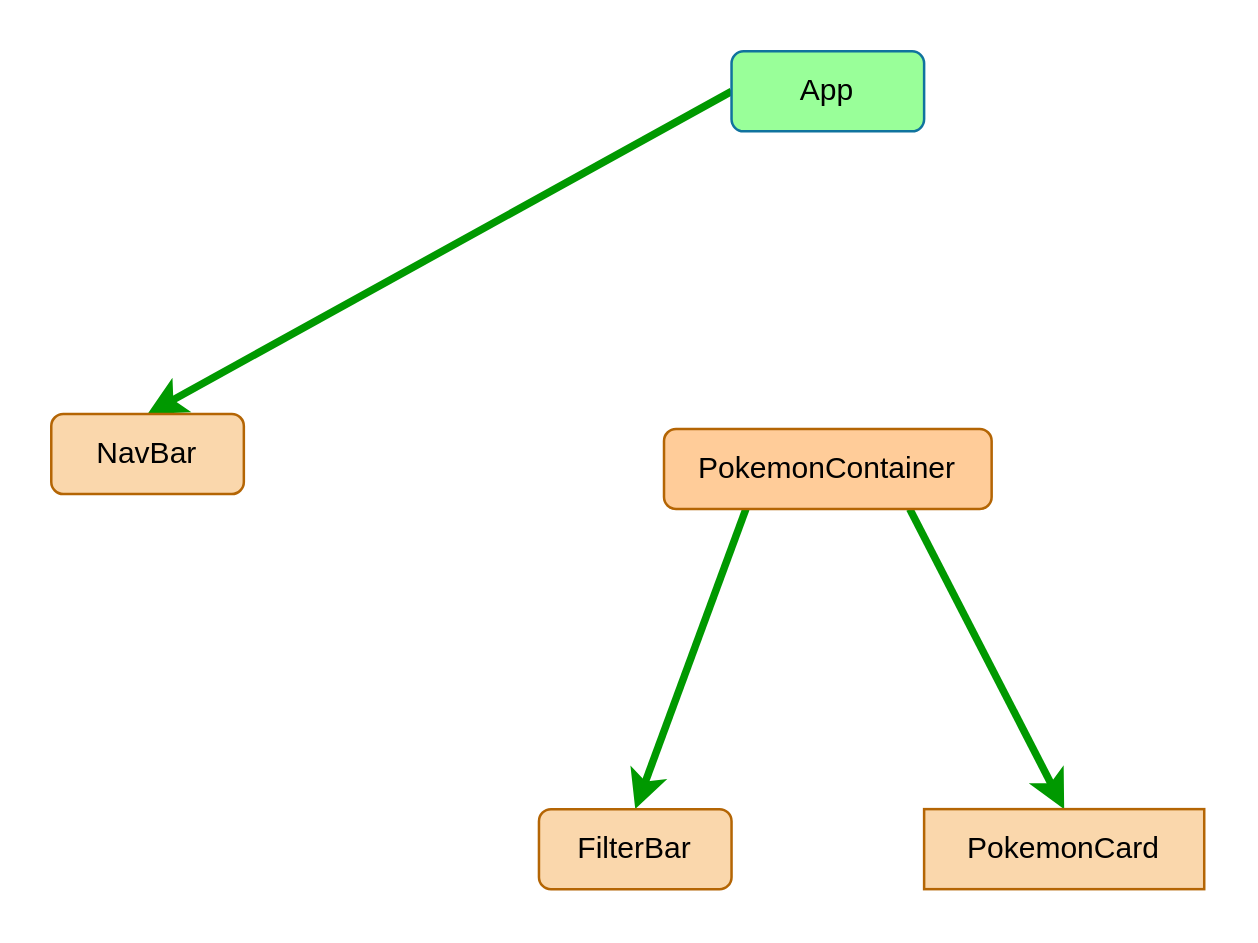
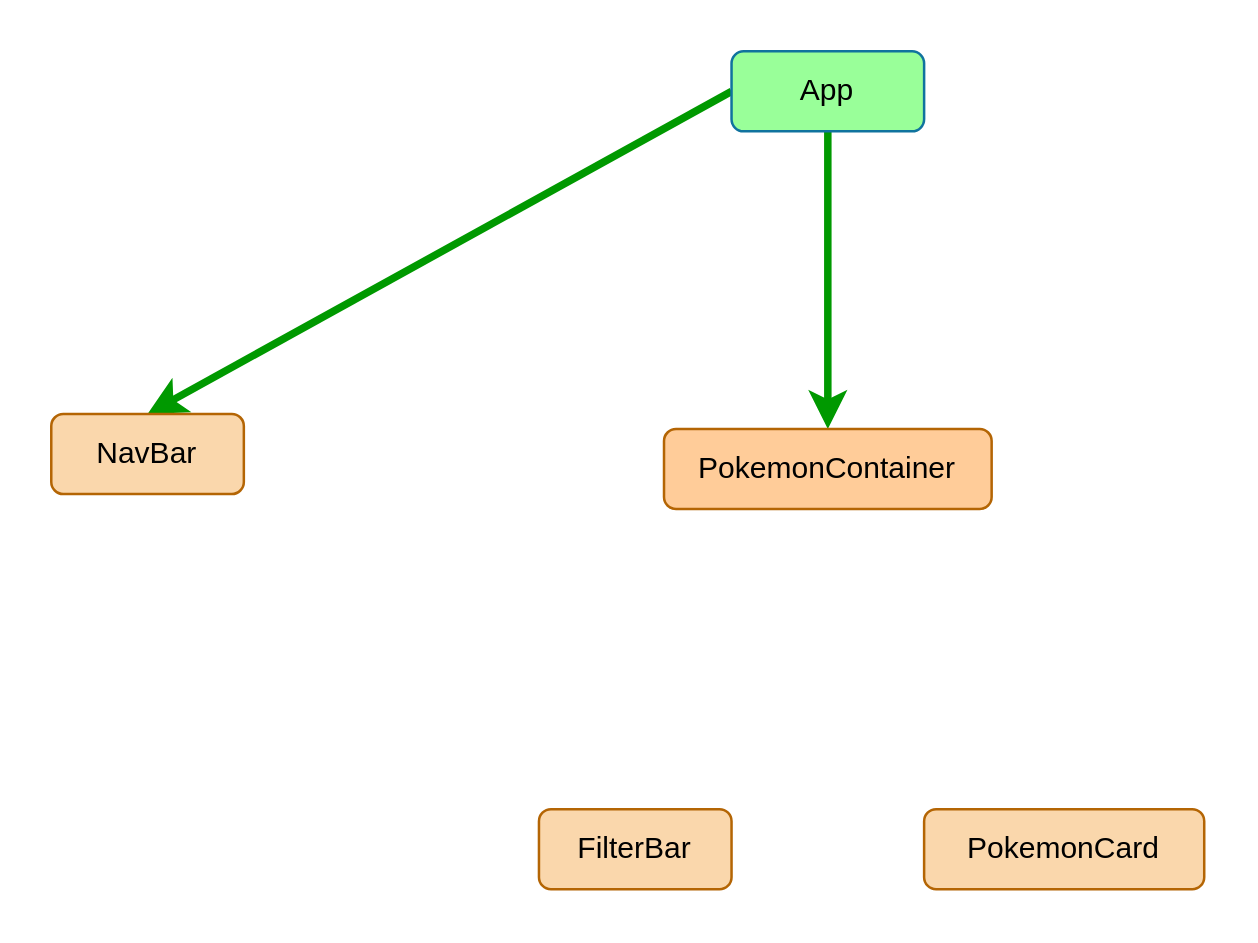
edge "App" -> "PokemonContainer": added
edge "PokemonContainer" -> "FilterBar": removed
edge "PokemonContainer" -> "PokemonCard": removed
node "PokemonCard": shape rectangle -> rounded rectangle
